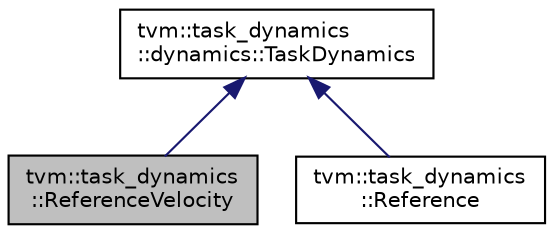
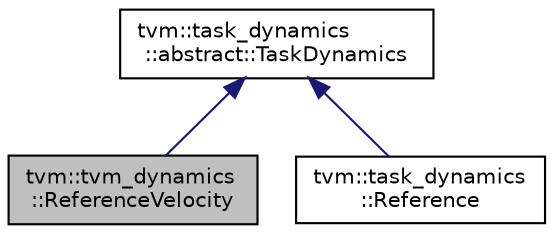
node "tvm::task_dynamics ::dynamics::TaskDynamics": label "tvm::task_dynamics ::dynamics::TaskDynamics" -> "tvm::task_dynamics ::abstract::TaskDynamics"
node "tvm::task_dynamics ::ReferenceVelocity": label "tvm::task_dynamics ::ReferenceVelocity" -> "tvm::tvm_dynamics ::ReferenceVelocity"
